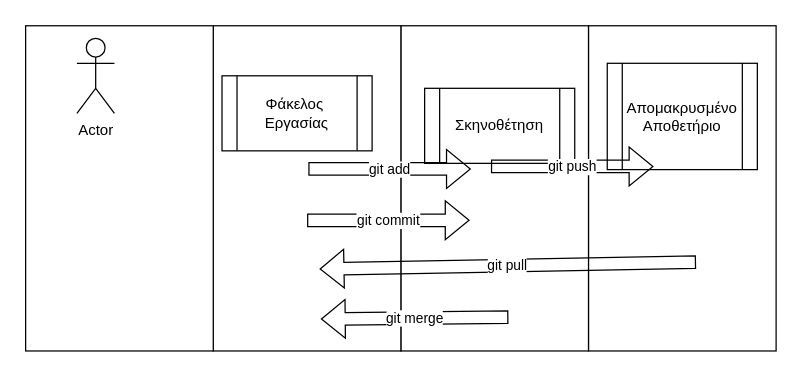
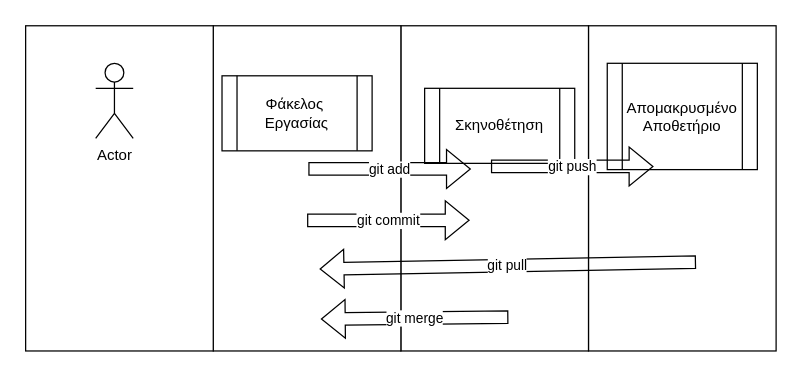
node "Actor": moved (96, 76) -> (114, 101)
